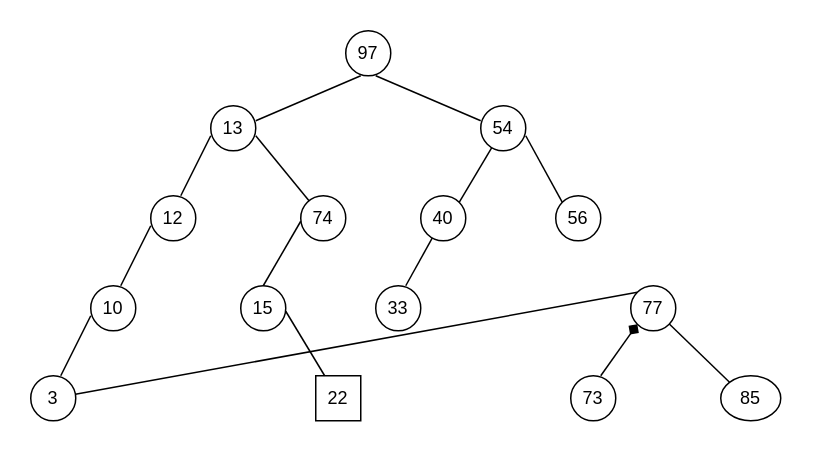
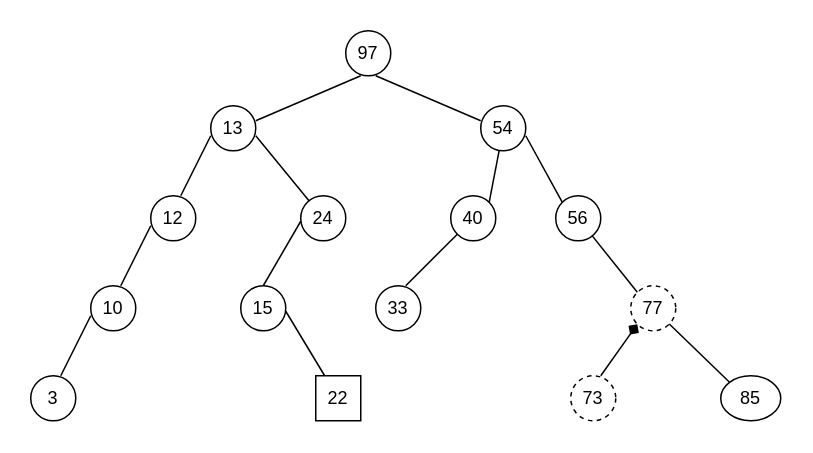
node "74": label "74" -> "24"
node "40": moved (443, 218) -> (473, 218)
node "77": style solid -> dashed
edge "77" -- "3": now "77" -- "56"
node "73": style solid -> dashed
